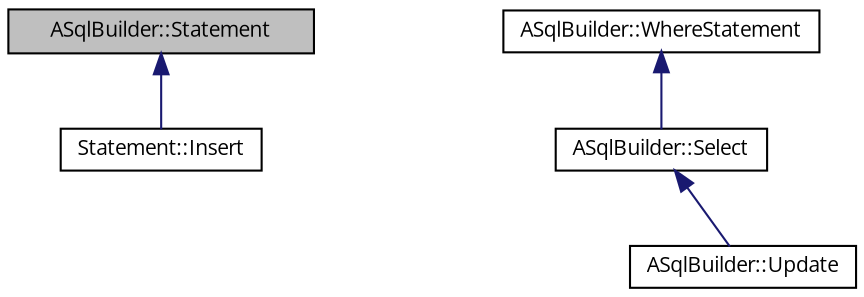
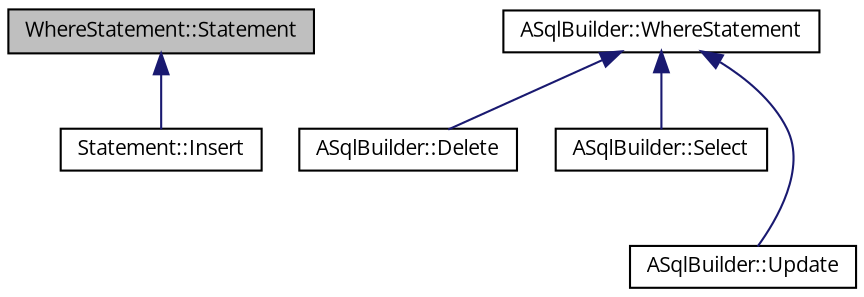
node "ASqlBuilder::Statement": label "ASqlBuilder::Statement" -> "WhereStatement::Statement"
node "ASqlBuilder::Delete": added
edge "ASqlBuilder::Update" -> "ASqlBuilder::Select": now "ASqlBuilder::Update" -> "ASqlBuilder::WhereStatement"
